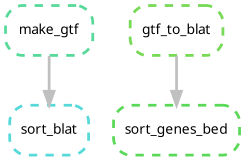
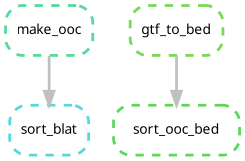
node "make_gtf": label "make_gtf" -> "make_ooc"
node "gtf_to_blat": label "gtf_to_blat" -> "gtf_to_bed"
node "sort_genes_bed": label "sort_genes_bed" -> "sort_ooc_bed"
